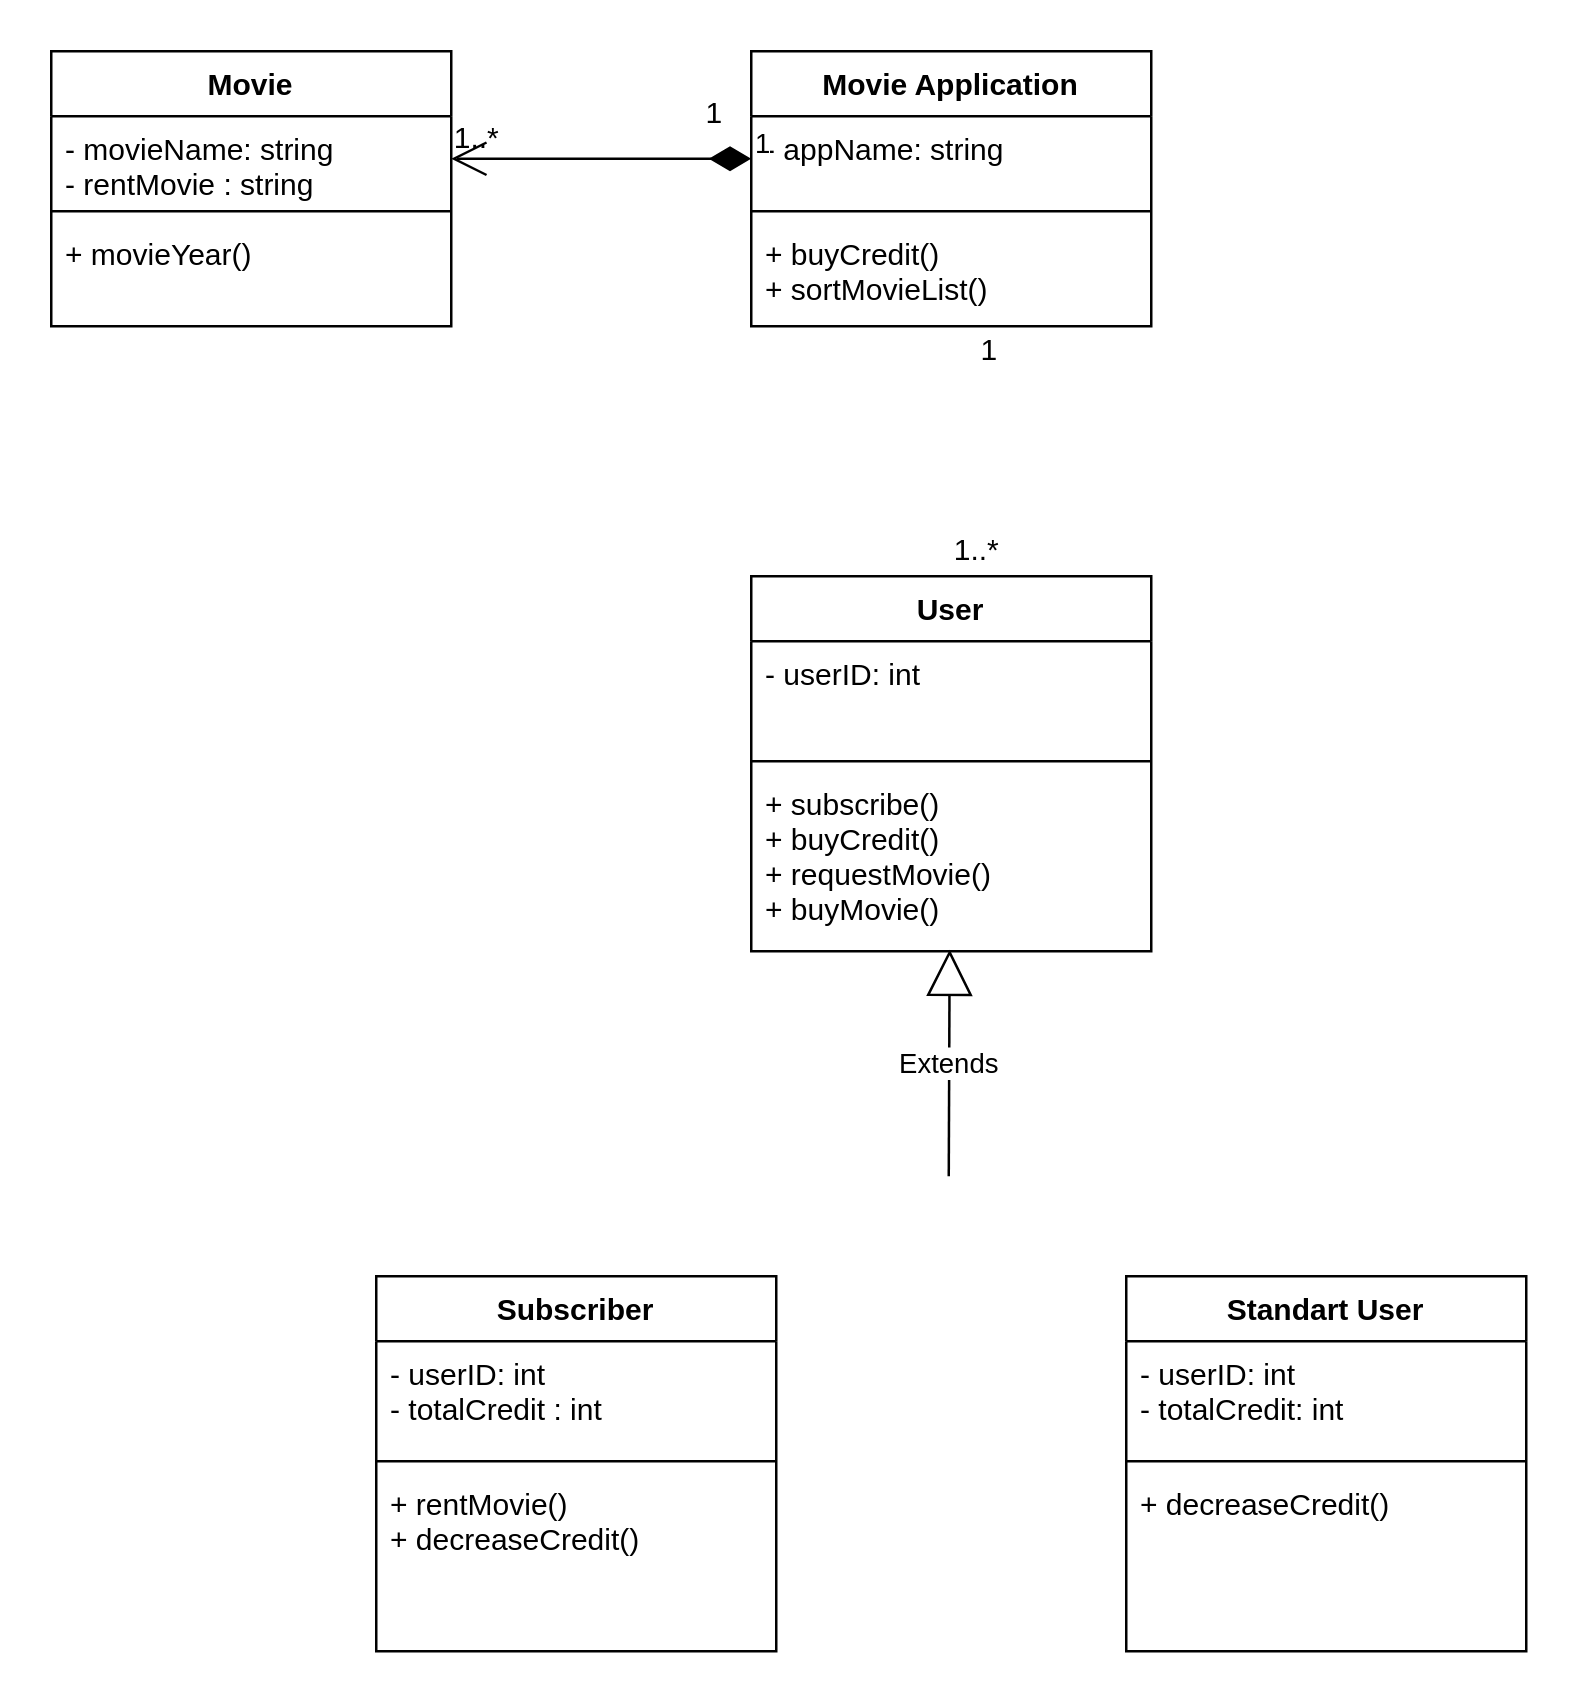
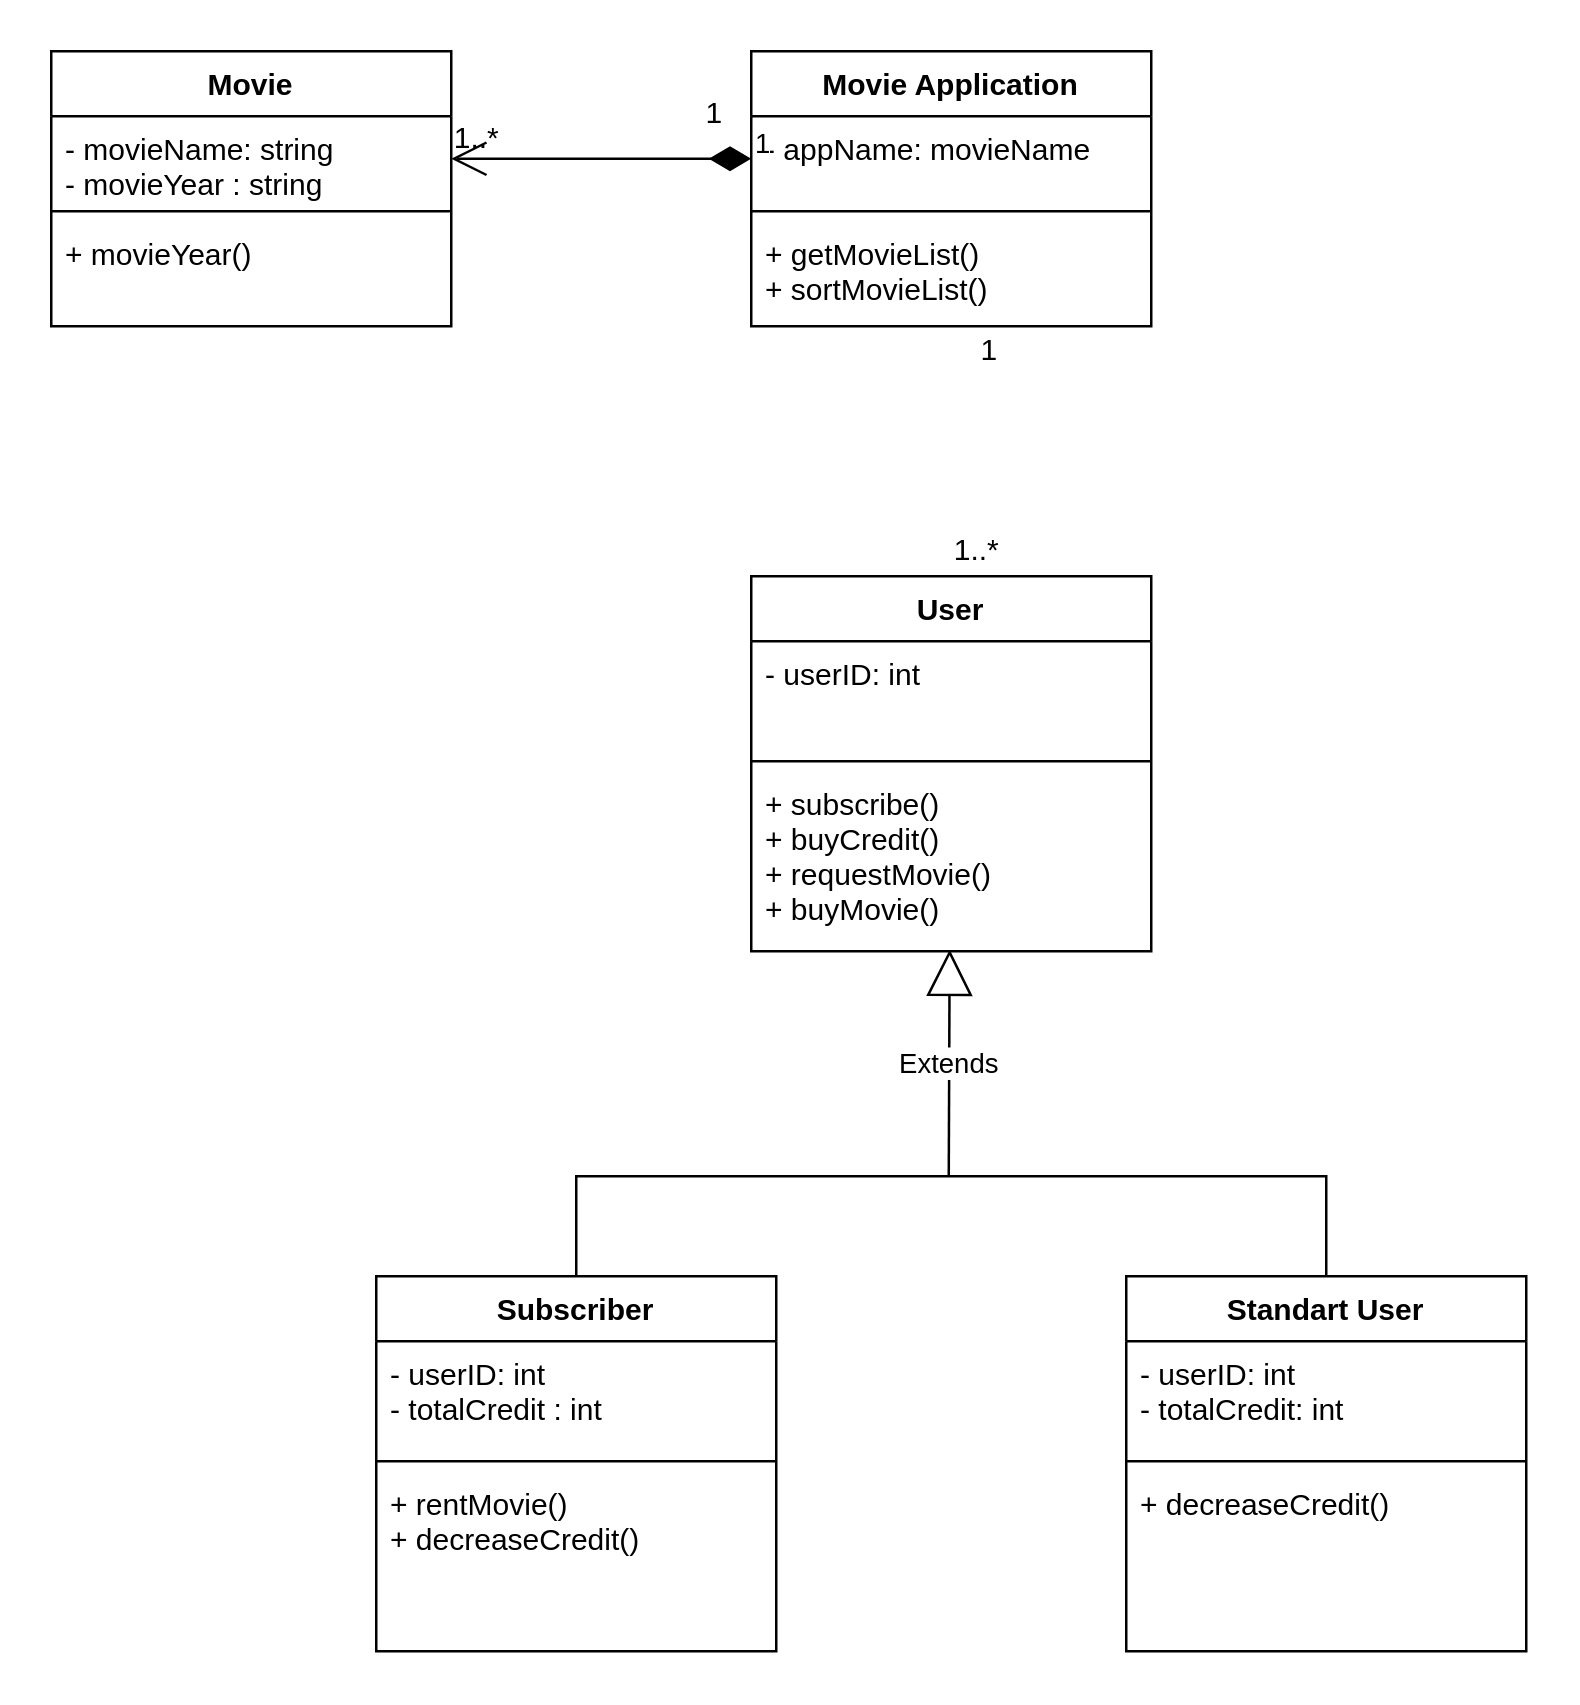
node "- movieName: string - rentMovie : string": label "- movieName: string - rentMovie : string" -> "- movieName: string - movieYear : string"
node "- appName: string": label "- appName: string" -> "- appName: movieName"
node "+ buyCredit() + sortMovieList()": label "+ buyCredit() + sortMovieList()" -> "+ getMovieList() + sortMovieList()"
edge "Subscriber" -- "Standart User": added
